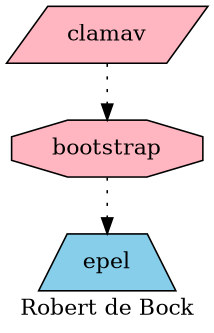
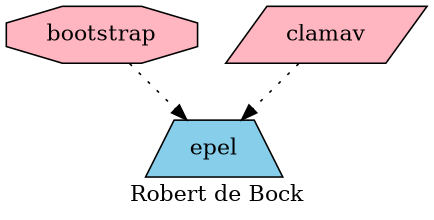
edge "clamav" -> "bootstrap": now "clamav" -> "epel"
